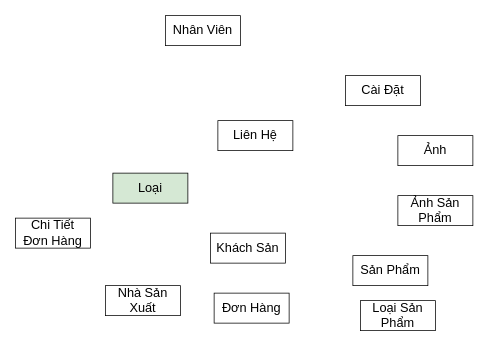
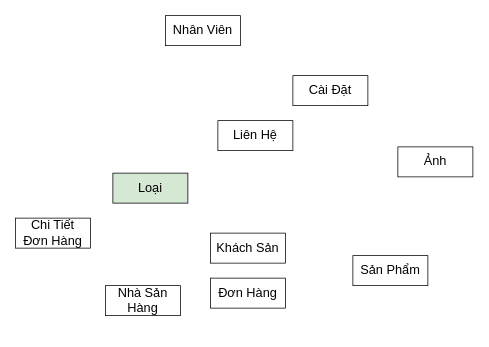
node "Cài Đặt": moved (383, 90) -> (330, 90)
node "Ảnh": moved (435, 150) -> (435, 162)
node "Ảnh Sản Phẩm": removed
node "Nhà Sản Xuất": label "Nhà Sản Xuất" -> "Nhà Sản Hàng"
node "Đơn Hàng": moved (252, 308) -> (248, 293)
node "Loại Sản Phẩm": removed
